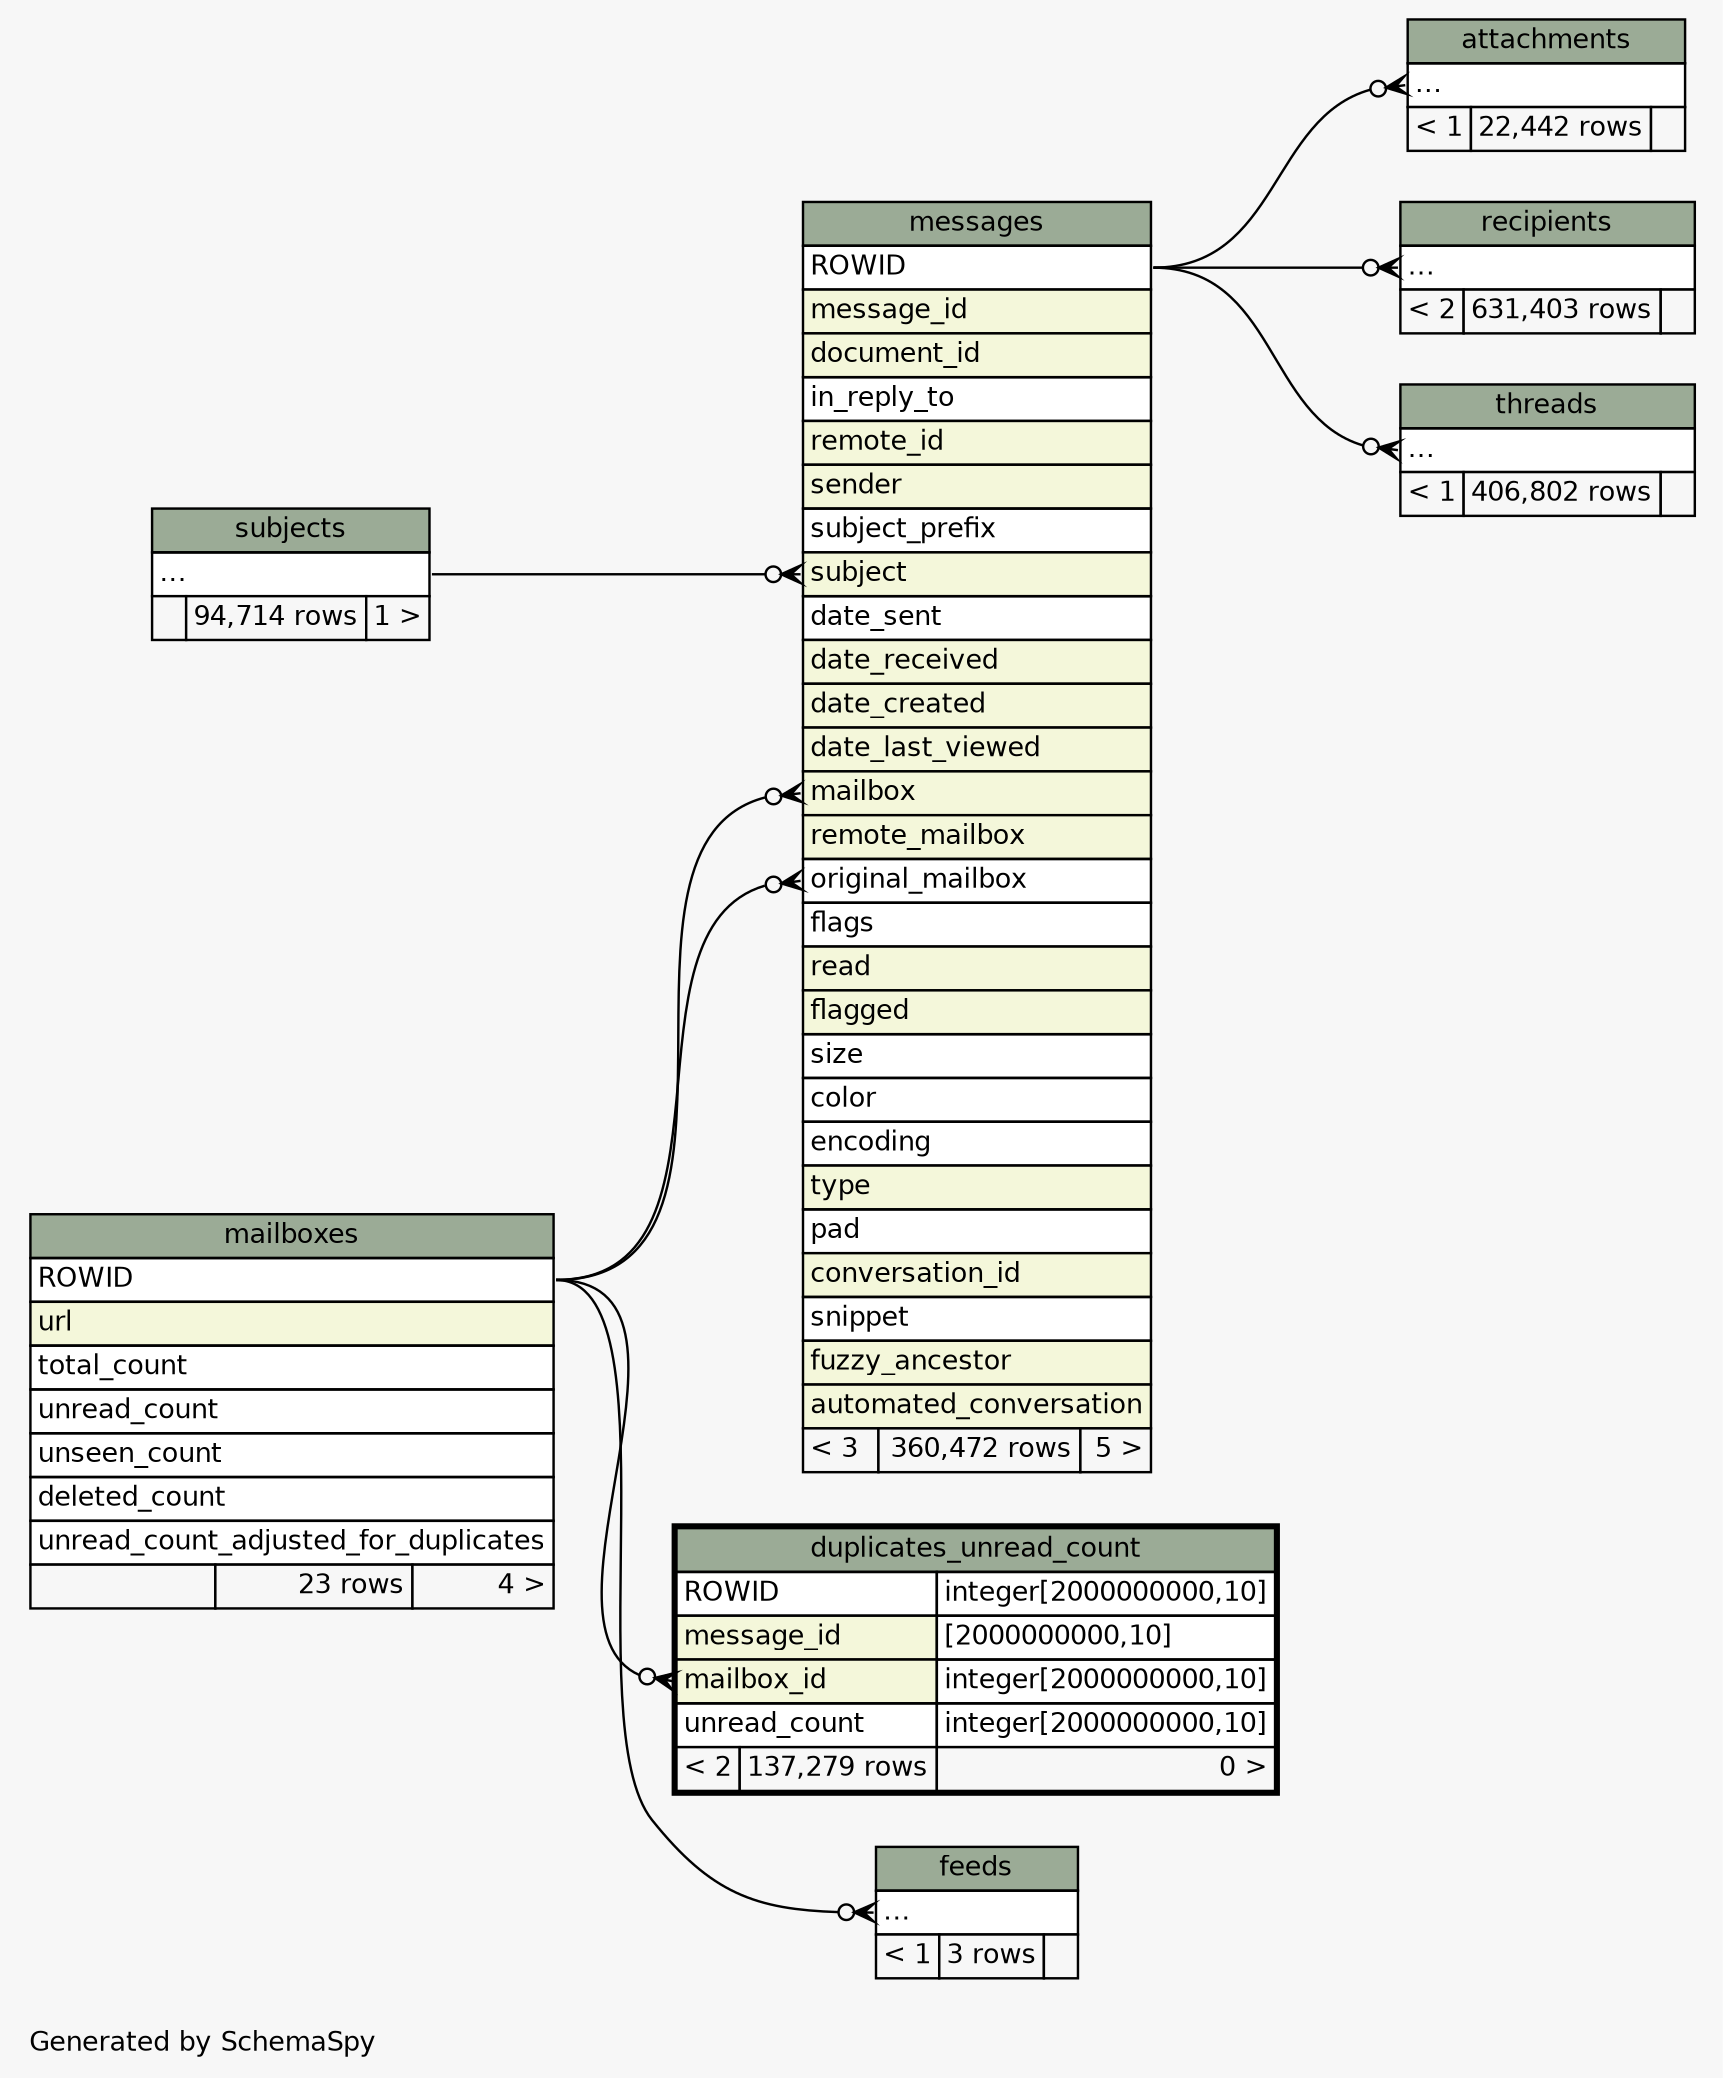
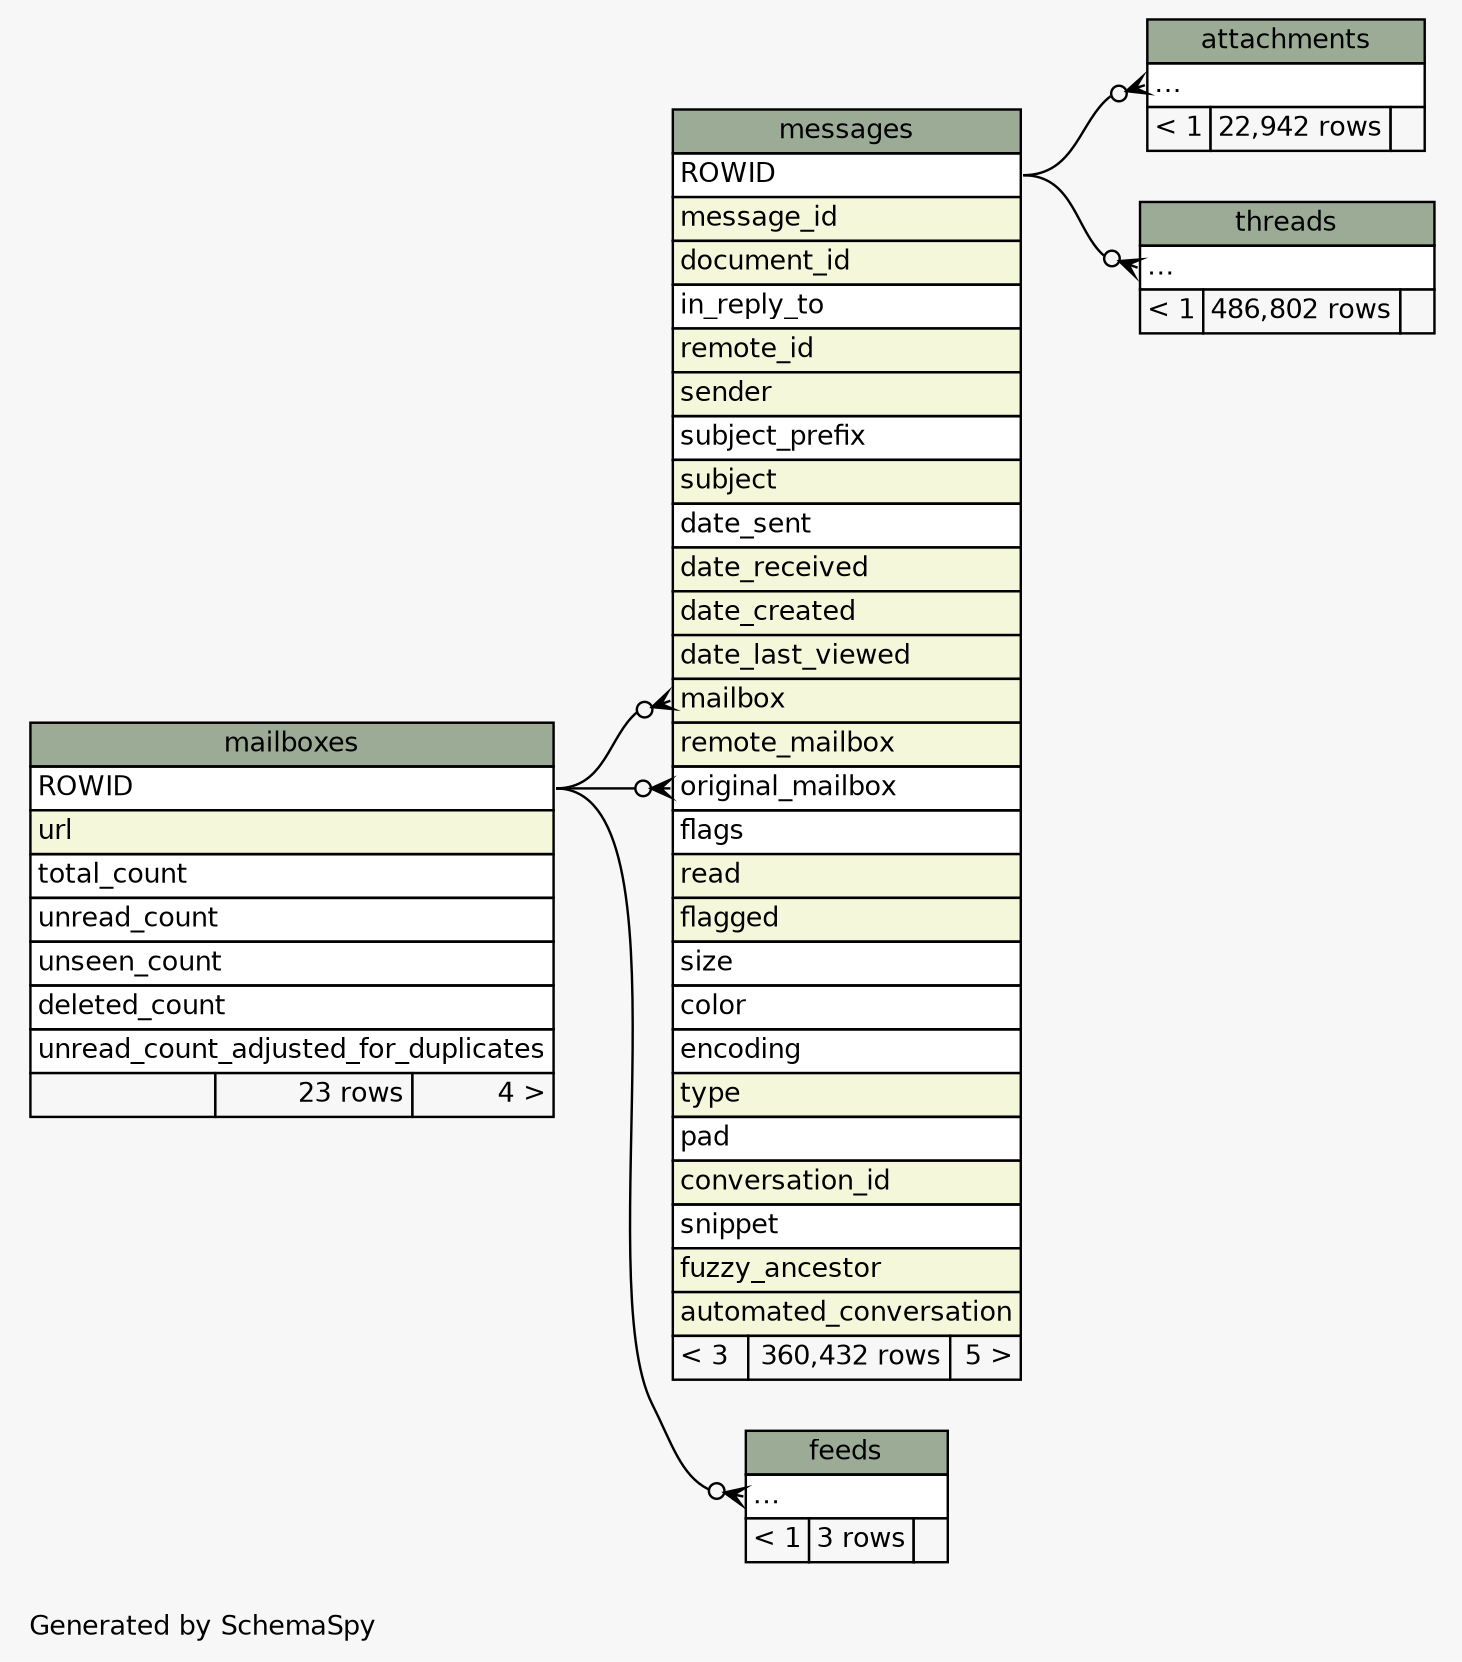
node "attachments": text "22,442 rows" -> "22,942 rows"
node "recipients": removed
node "threads": text "406,802 rows" -> "486,802 rows"
node "subjects": removed
node "messages": text "360,472 rows" -> "360,432 rows"
node "duplicates_unread_count": removed
